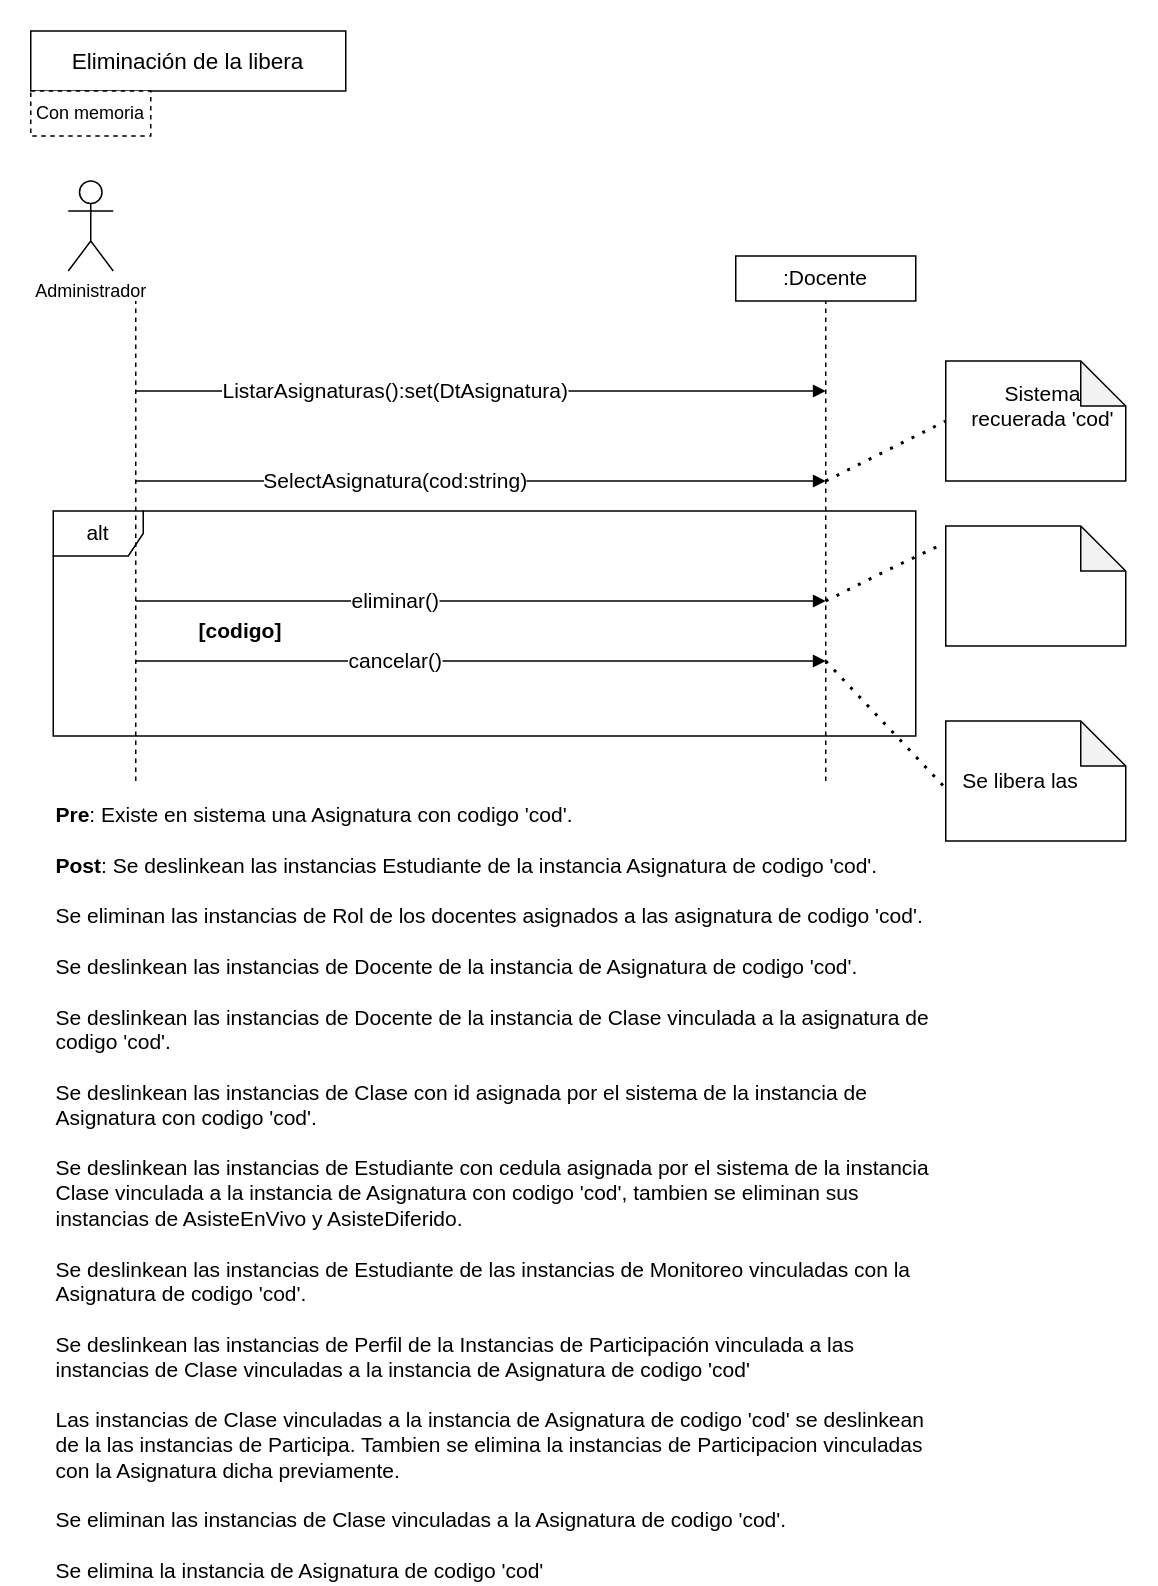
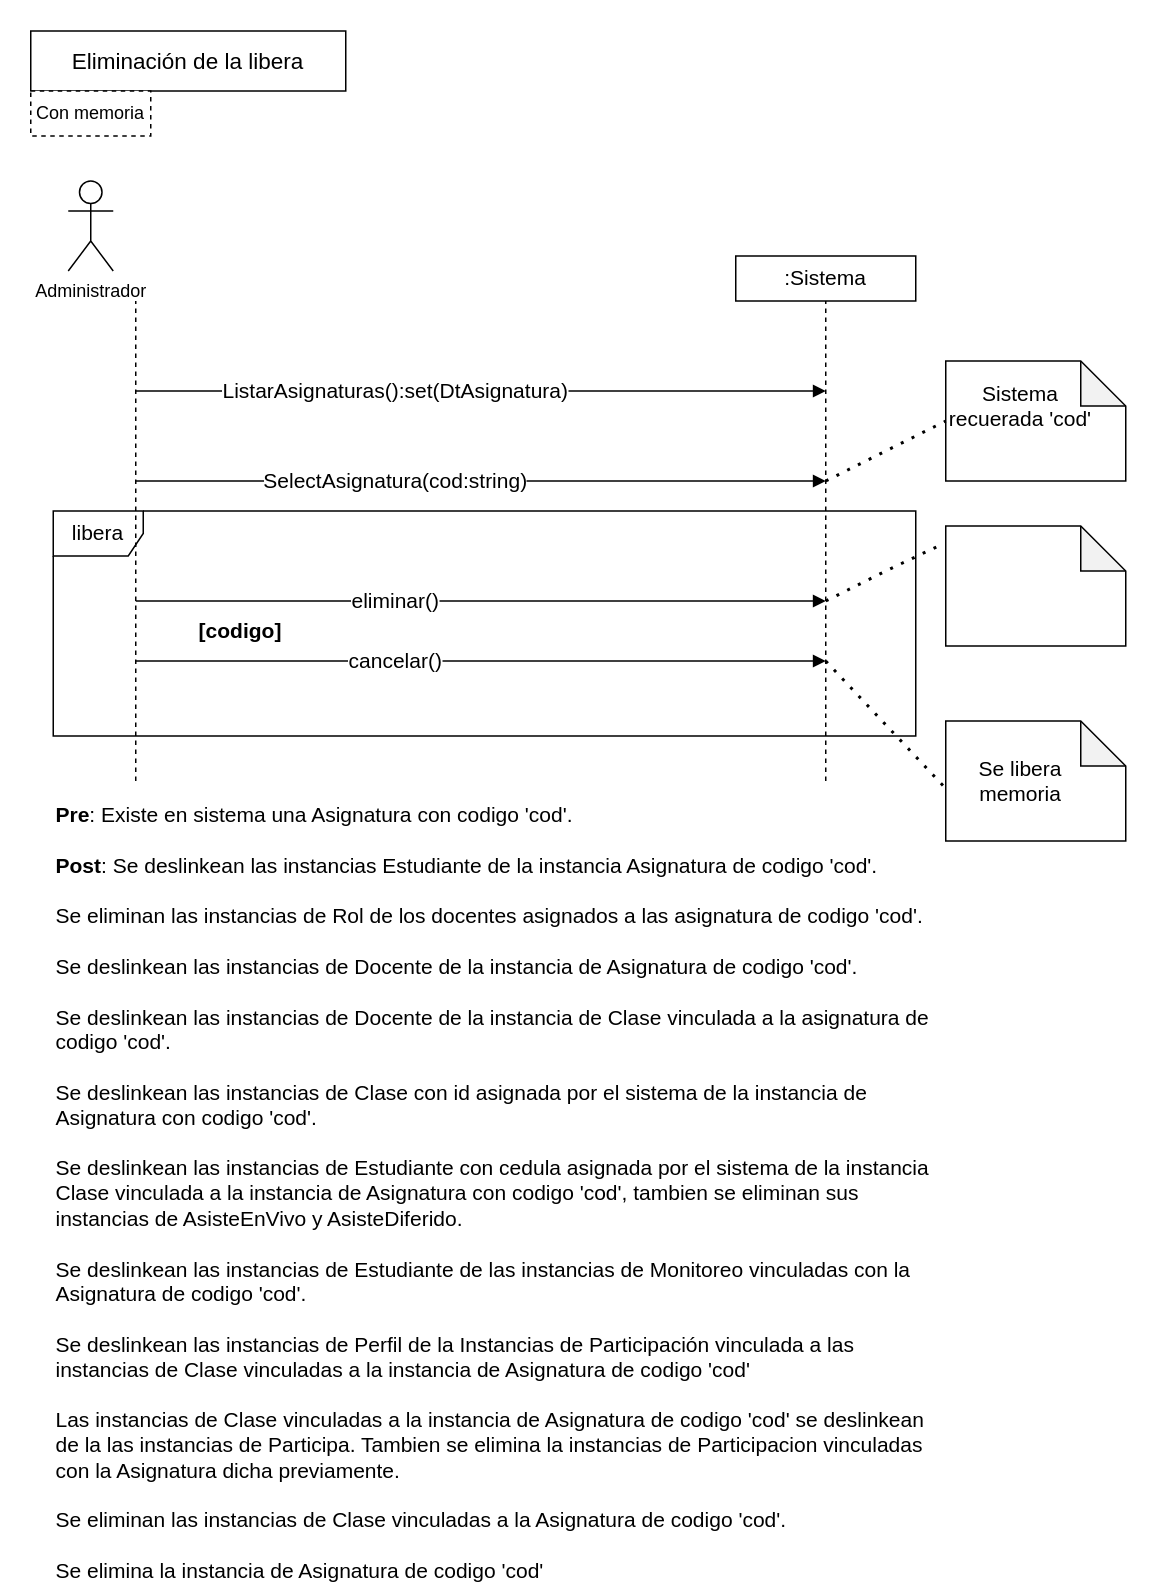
node ":Docente": label ":Docente" -> ":Sistema"
node "Sistema recuerada 'cod'": moved (1043, 406) -> (1021, 406)
node "alt": label "alt" -> "libera"
node "Se libera las": label "Se libera las" -> "Se libera memoria"
